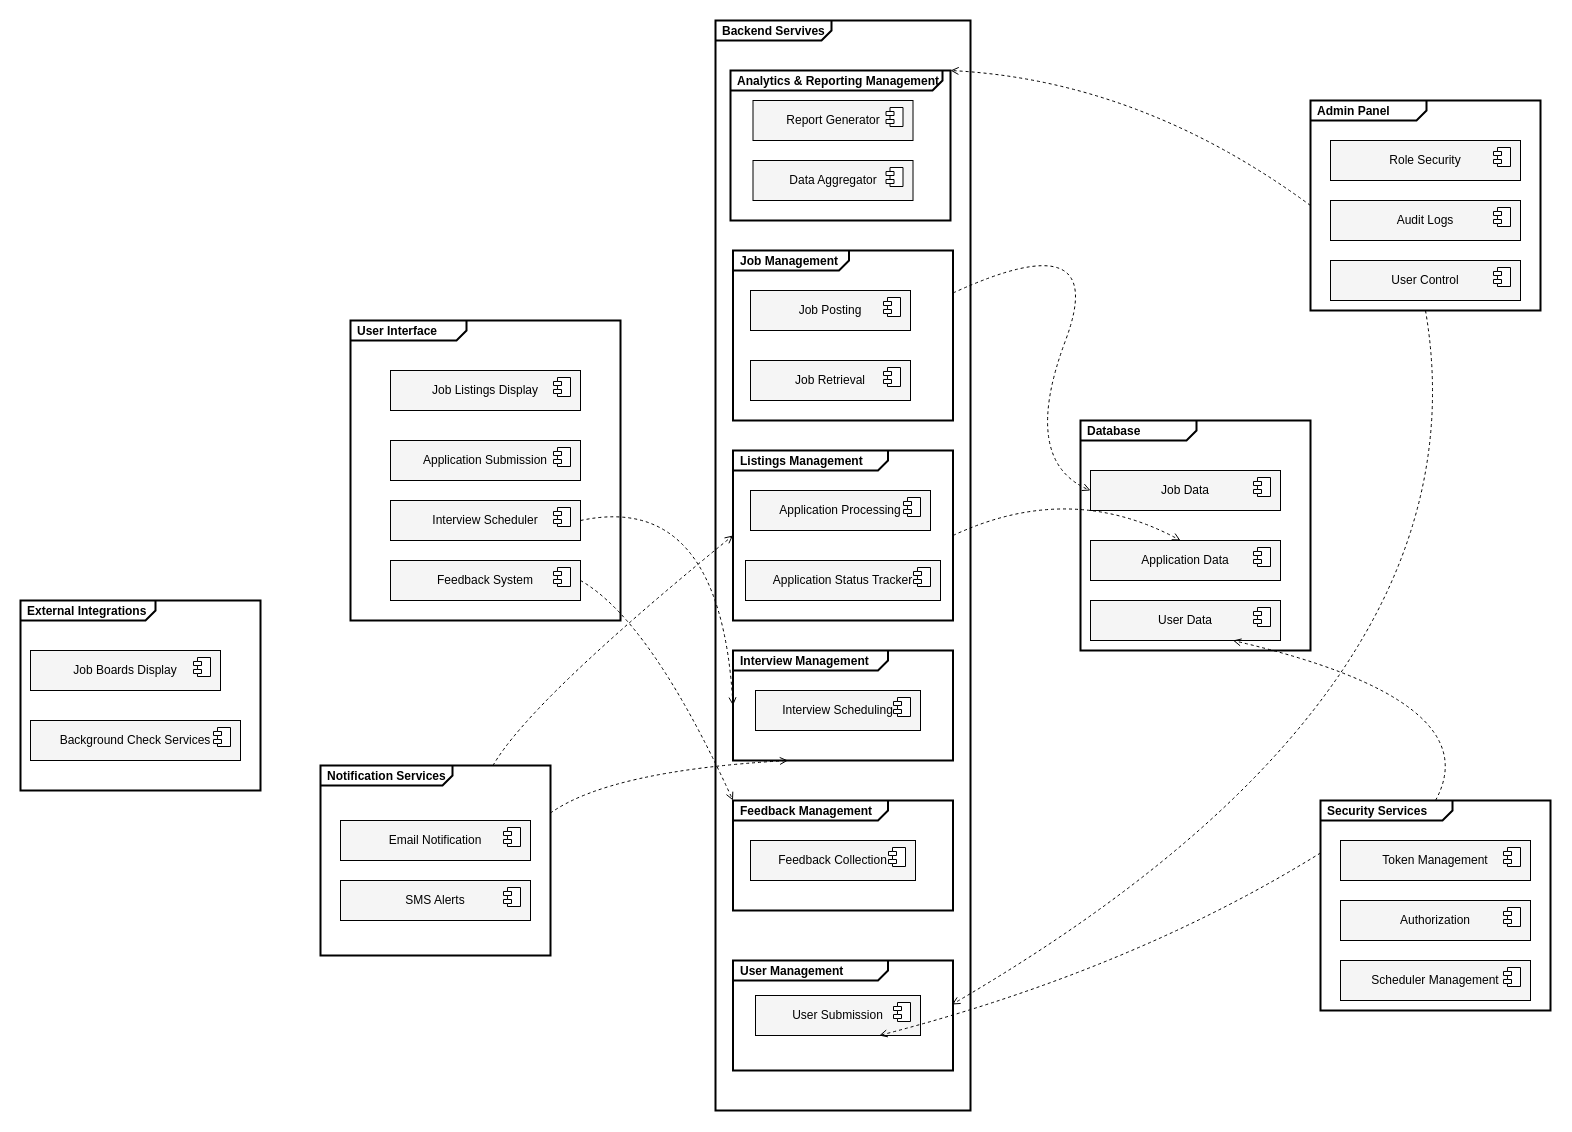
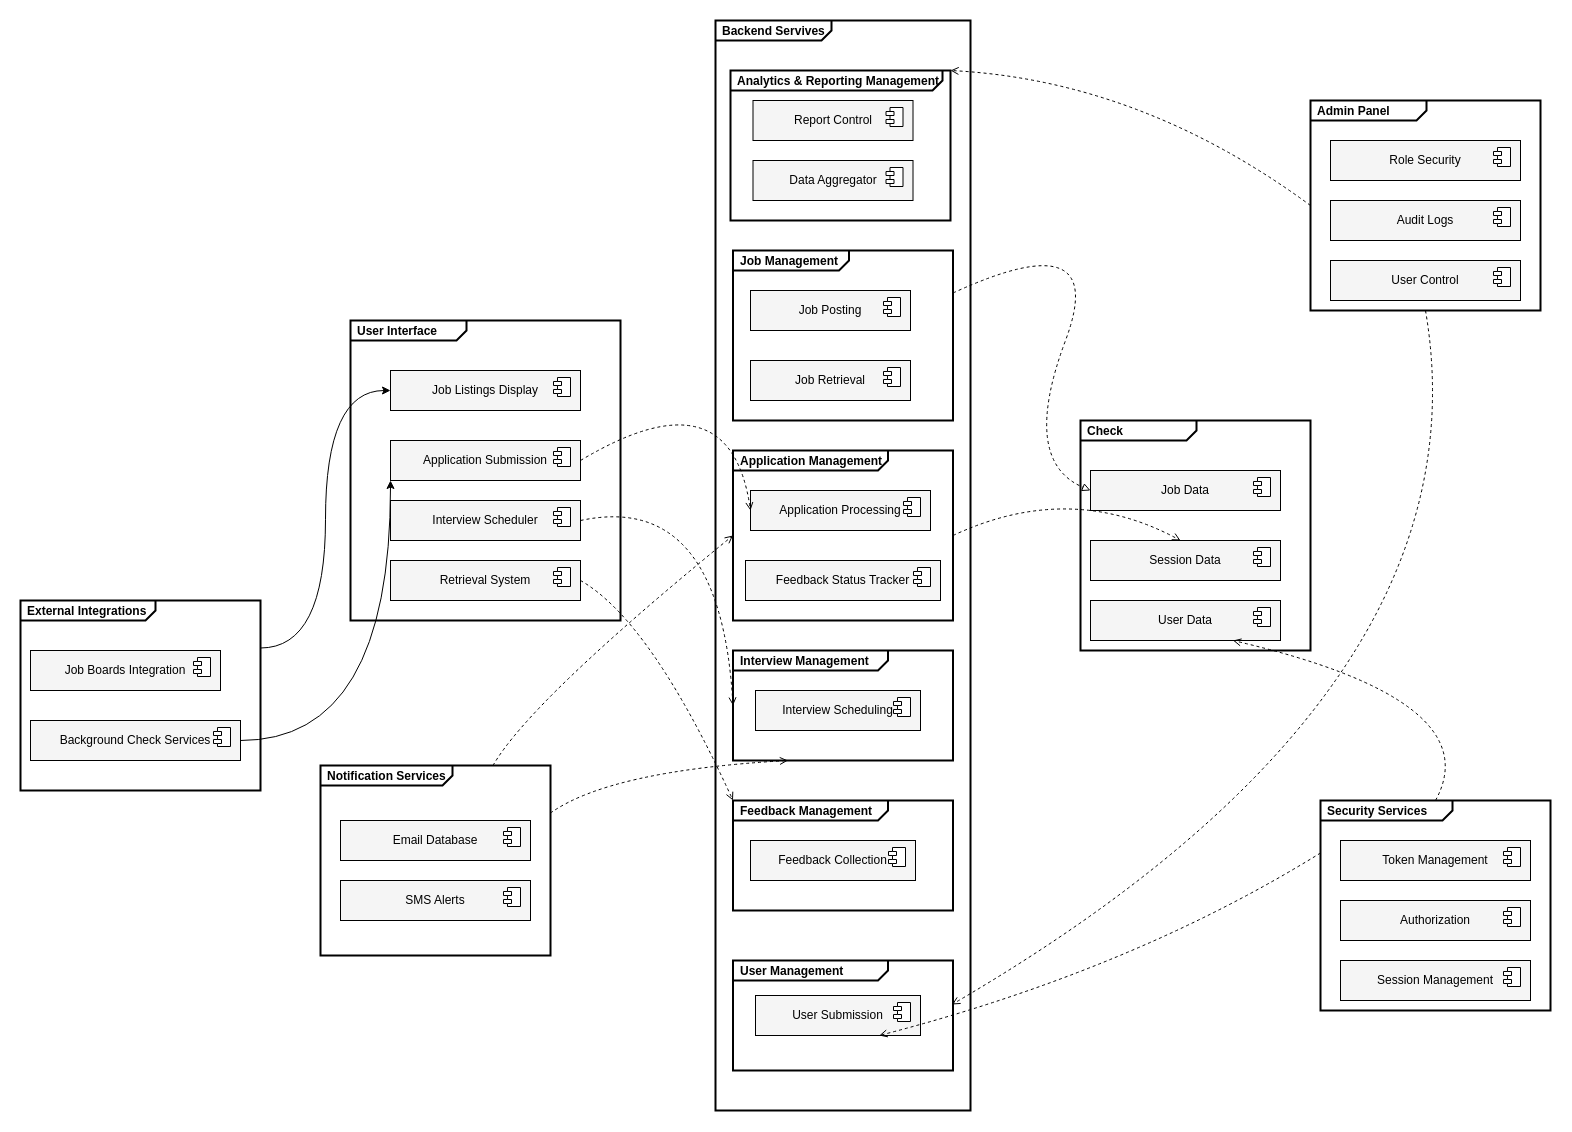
node "Report Generator": label "Report Generator" -> "Report Control"
node "Database": label "Database" -> "Check"
edge "Application Submission" -> "Application Processing": added
node "Listings Management": label "Listings Management" -> "Application Management"
edge "Job Management" -> "Job Data": arrowhead open -> block
edge "External Integrations" -> "Job Listings Display": added
node "Application Data": label "Application Data" -> "Session Data"
node "Feedback System": label "Feedback System" -> "Retrieval System"
node "Application Status Tracker": label "Application Status Tracker" -> "Feedback Status Tracker"
edge "Background Check Services" -> "Application Submission": added
node "Job Boards Display": label "Job Boards Display" -> "Job Boards Integration"
node "Email Notification": label "Email Notification" -> "Email Database"
node "Scheduler Management": label "Scheduler Management" -> "Session Management"
